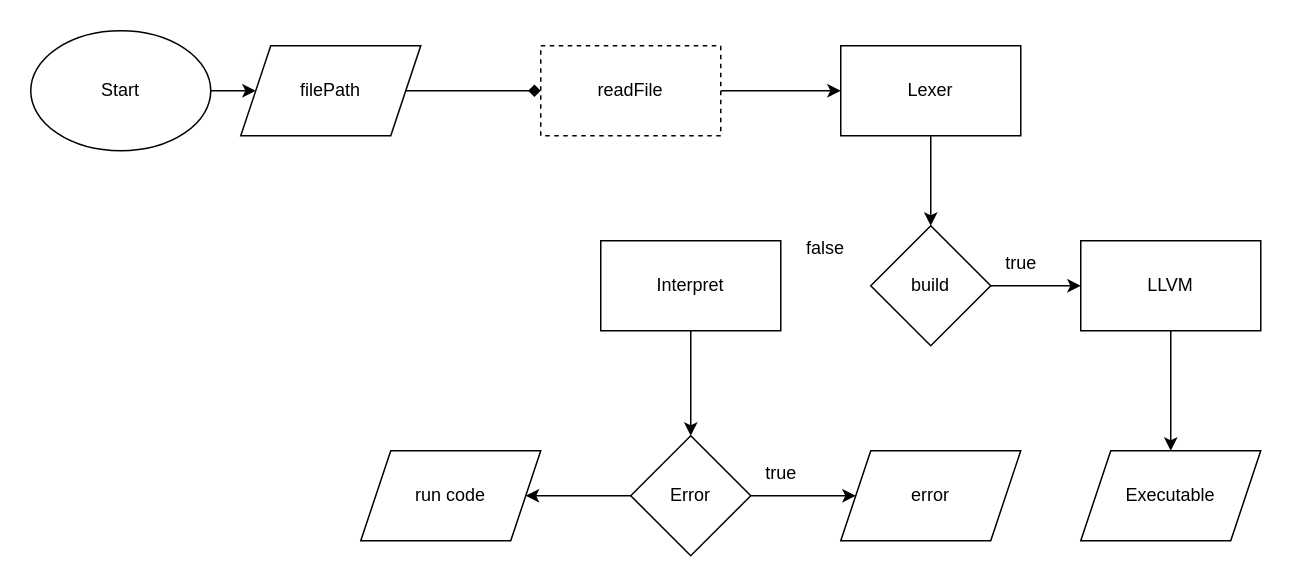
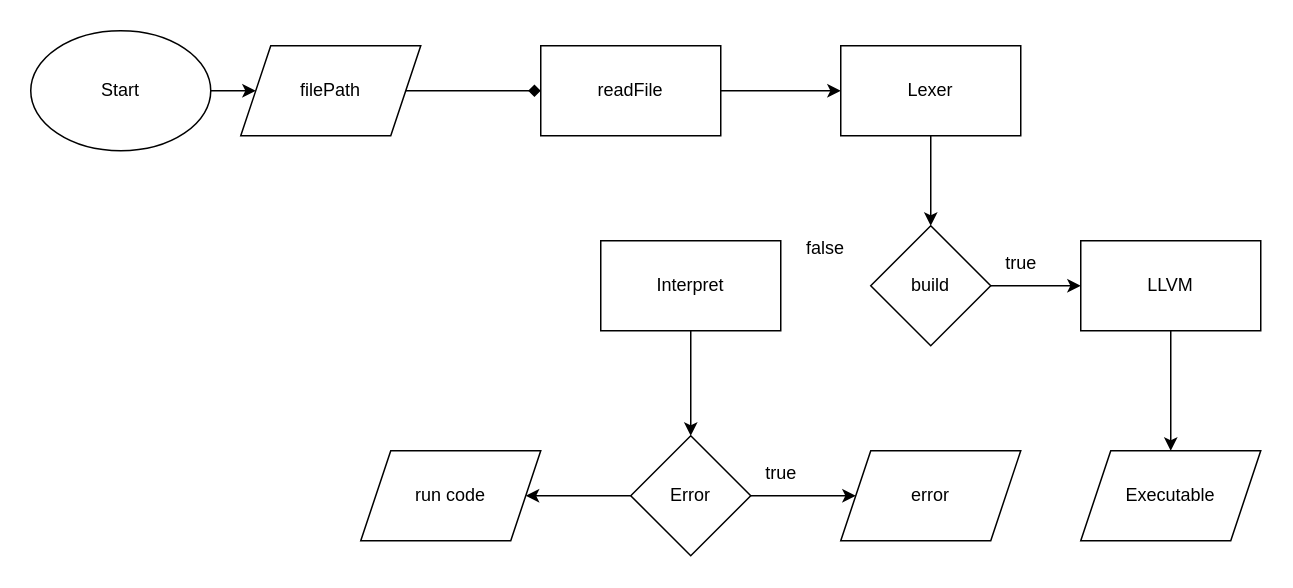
node "readFile": style dashed -> solid
